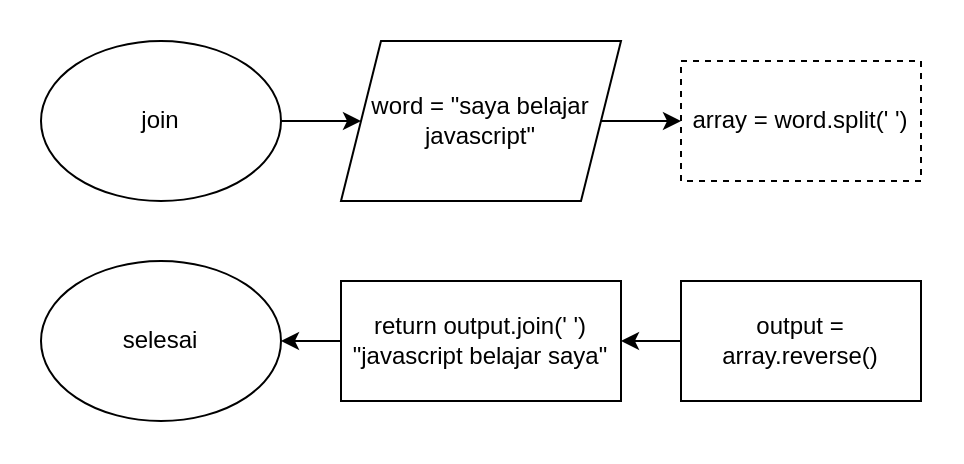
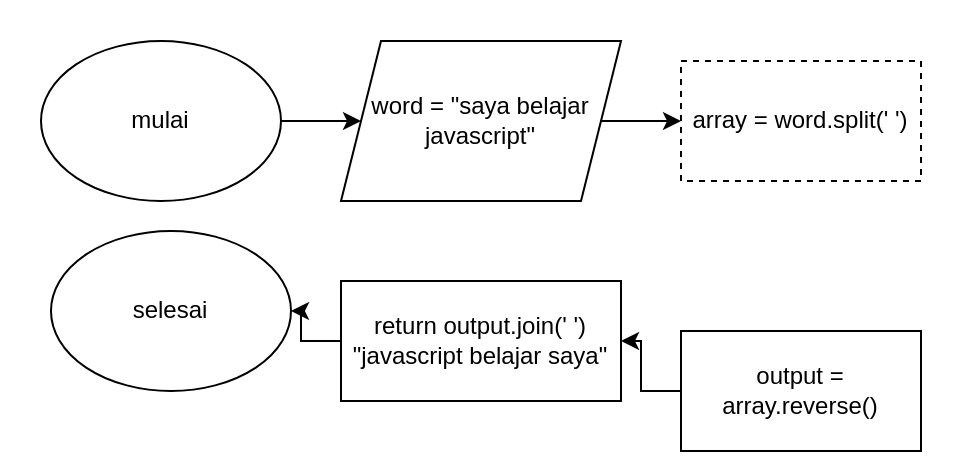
node "join": label "join" -> "mulai"
node "selesai": moved (161, 341) -> (171, 311)
node "output = array.reverse()": moved (801, 341) -> (801, 391)
